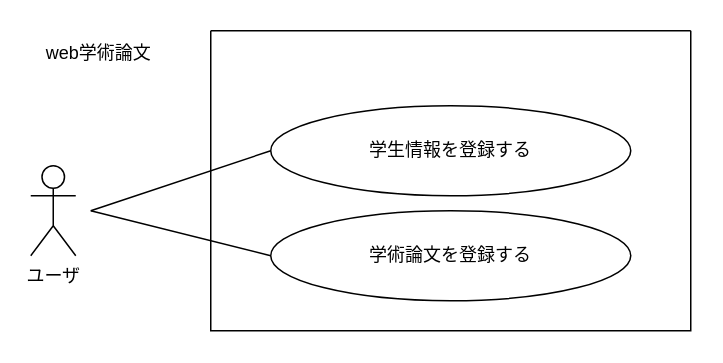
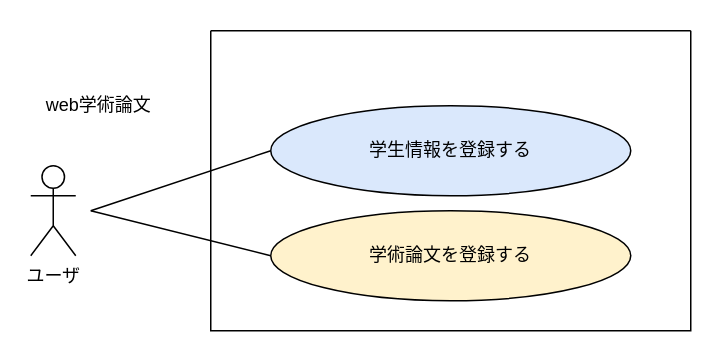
node "web学術論文": moved (98, 53) -> (98, 106)
node "学生情報を登録する": fillcolor #ffffff -> #dae8fc
node "学術論文を登録する": fillcolor #ffffff -> #fff2cc
